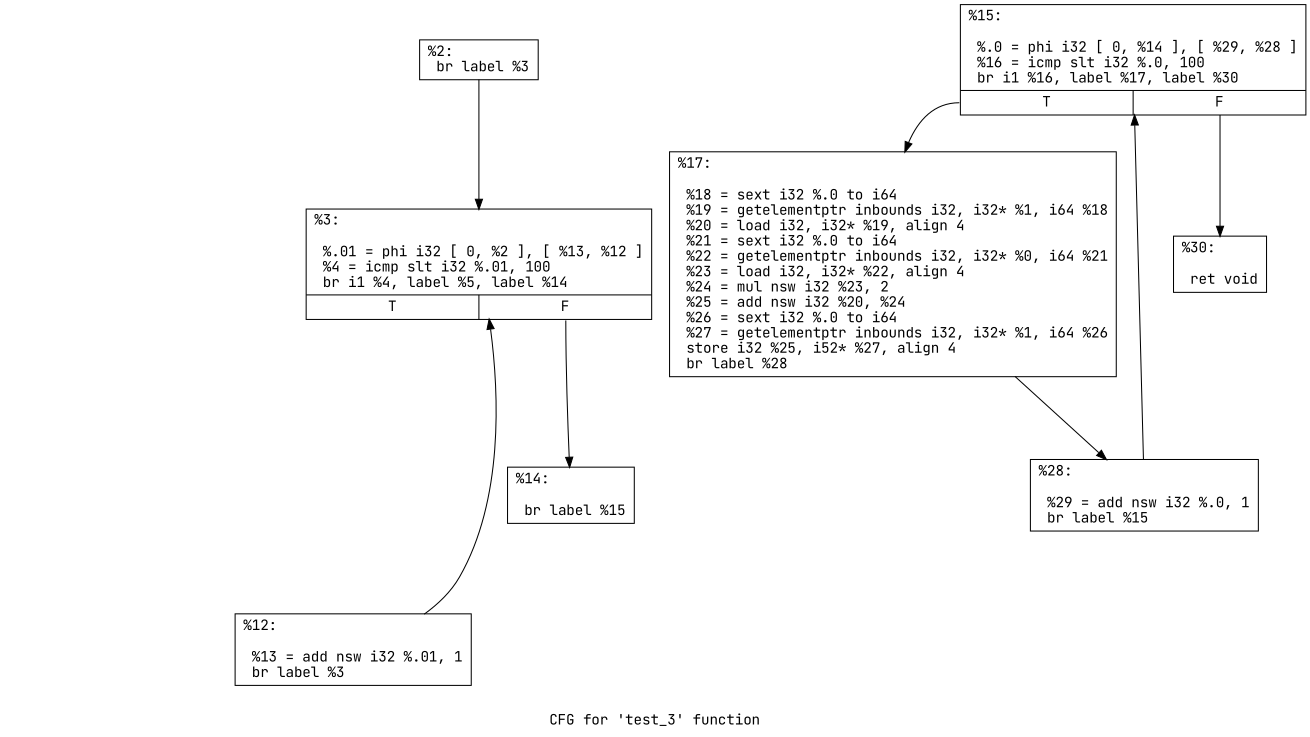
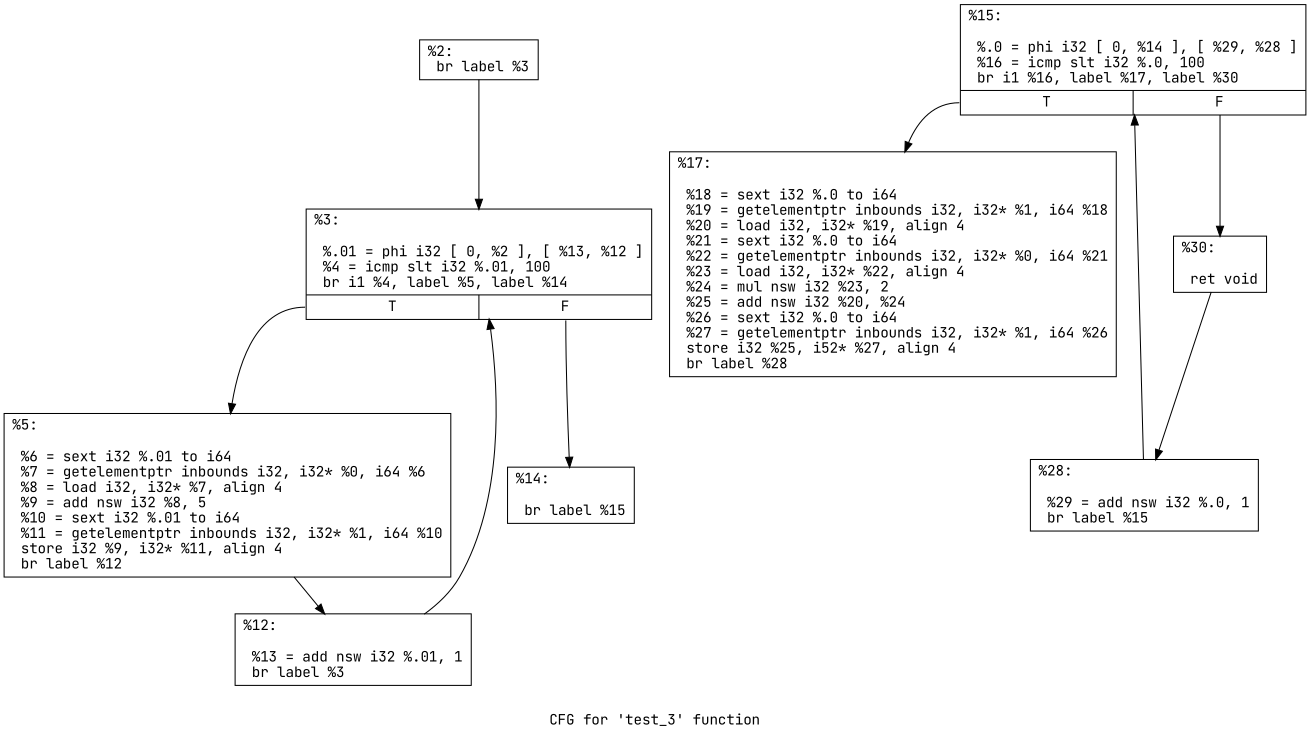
edge "%17:" -> "%28:": now "%30:" -> "%28:"
node "%5:": added
